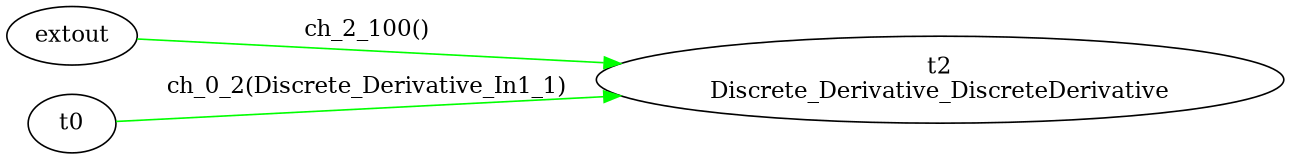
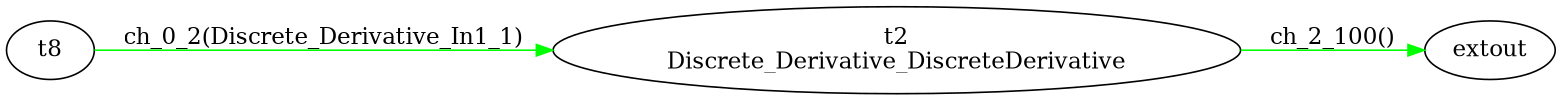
edge "extout" -> "t2 Discrete_Derivative_DiscreteDerivative": reversed
node "t0": label "t0" -> "t8"
